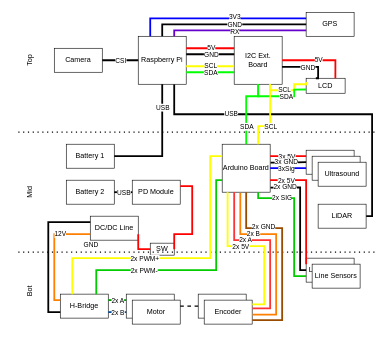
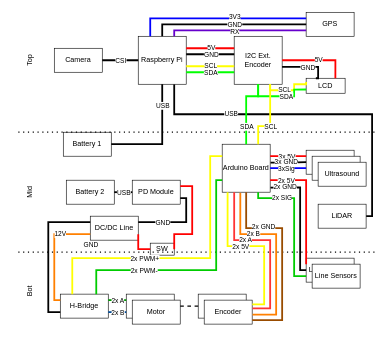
node "I2C Ext. Board": label "I2C Ext. Board" -> "I2C Ext. Encoder"
node "Battery 1": moved (90, 156) -> (87, 144)
edge "PD Module" -- "DC/DC Line": added, label "GND"
